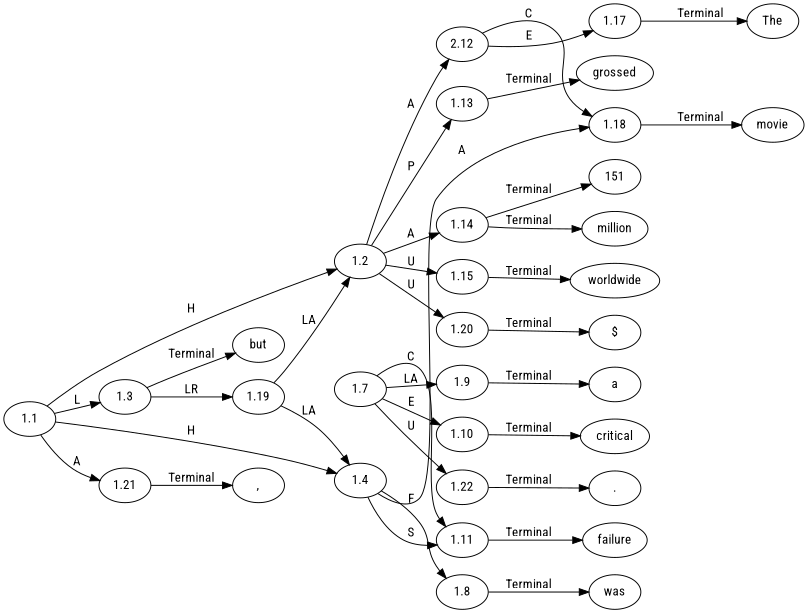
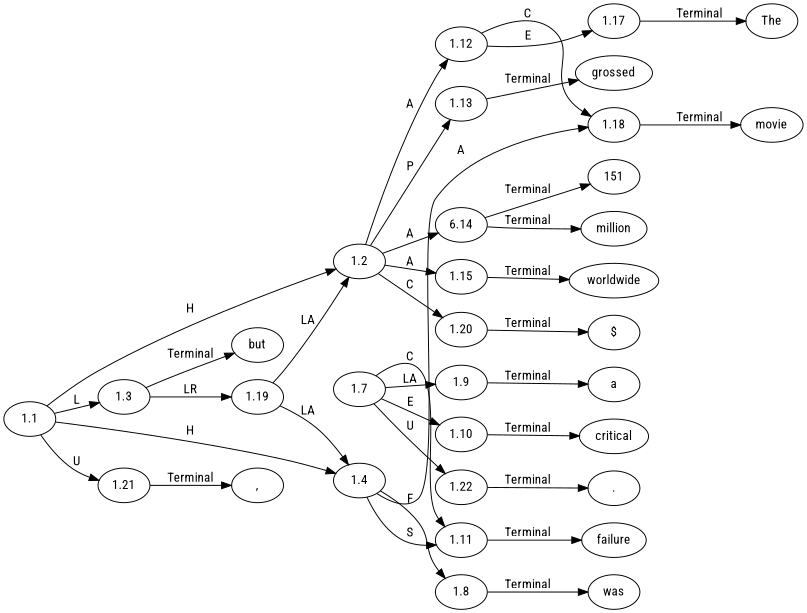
node "2.12": label "2.12" -> "1.12"
node "1.14": label "1.14" -> "6.14"
edge "1.2" -> "1.15": label "U" -> "A"
edge "1.2" -> "1.20": label "U" -> "C"
edge "1.1" -> "1.21": label "A" -> "U"
